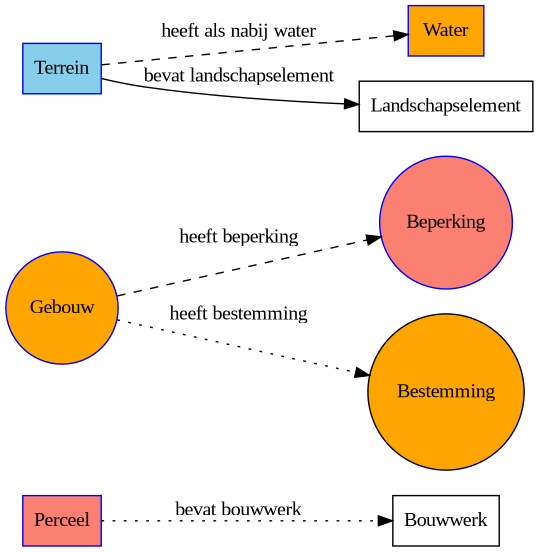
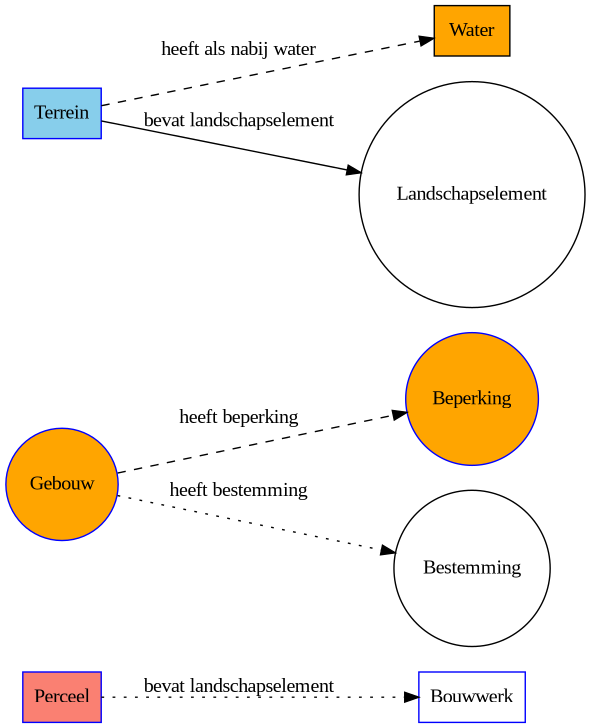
node "Water": color blue -> black
node "Landschapselement": shape box -> circle
node "Beperking": fillcolor salmon -> orange
node "Bestemming": fillcolor orange -> white
edge "Perceel" -> "Bouwwerk": label "bevat bouwwerk" -> "bevat landschapselement"
node "Bouwwerk": color black -> blue
